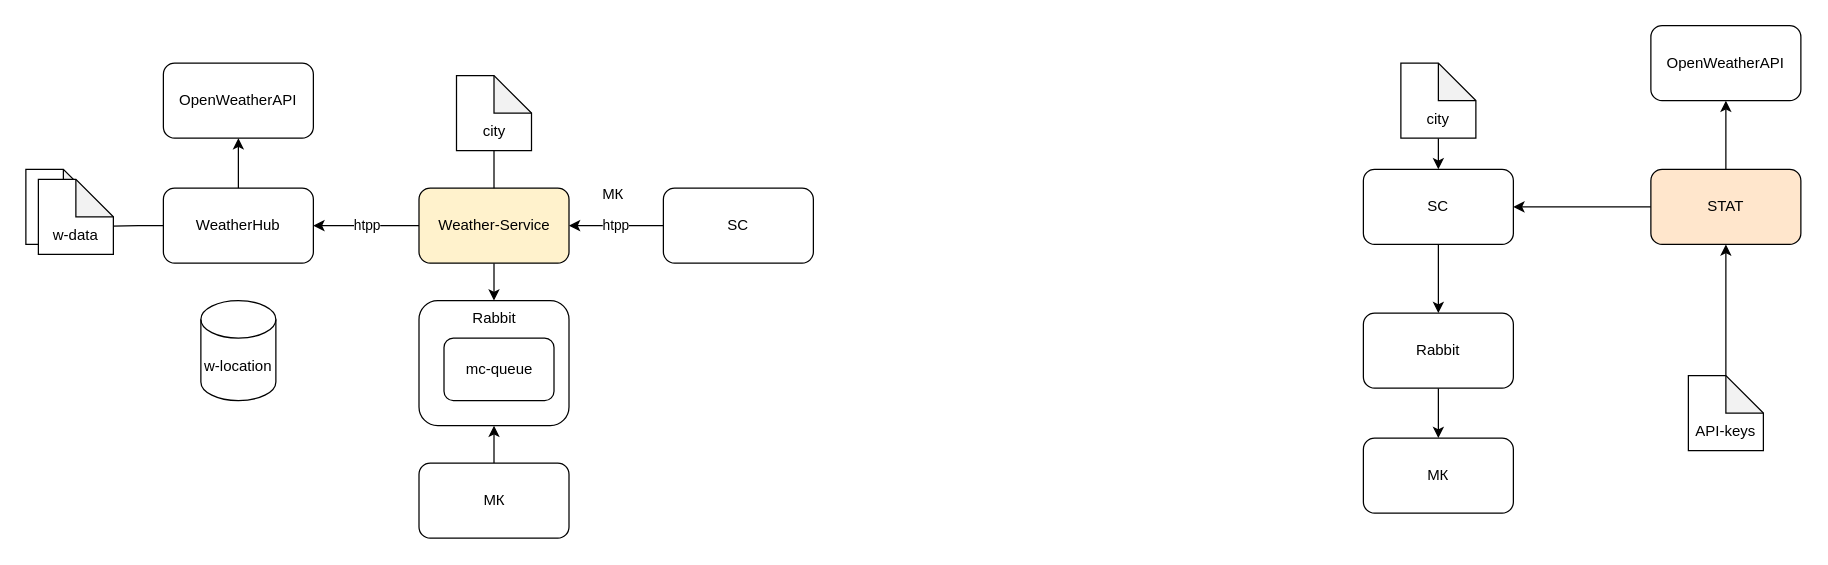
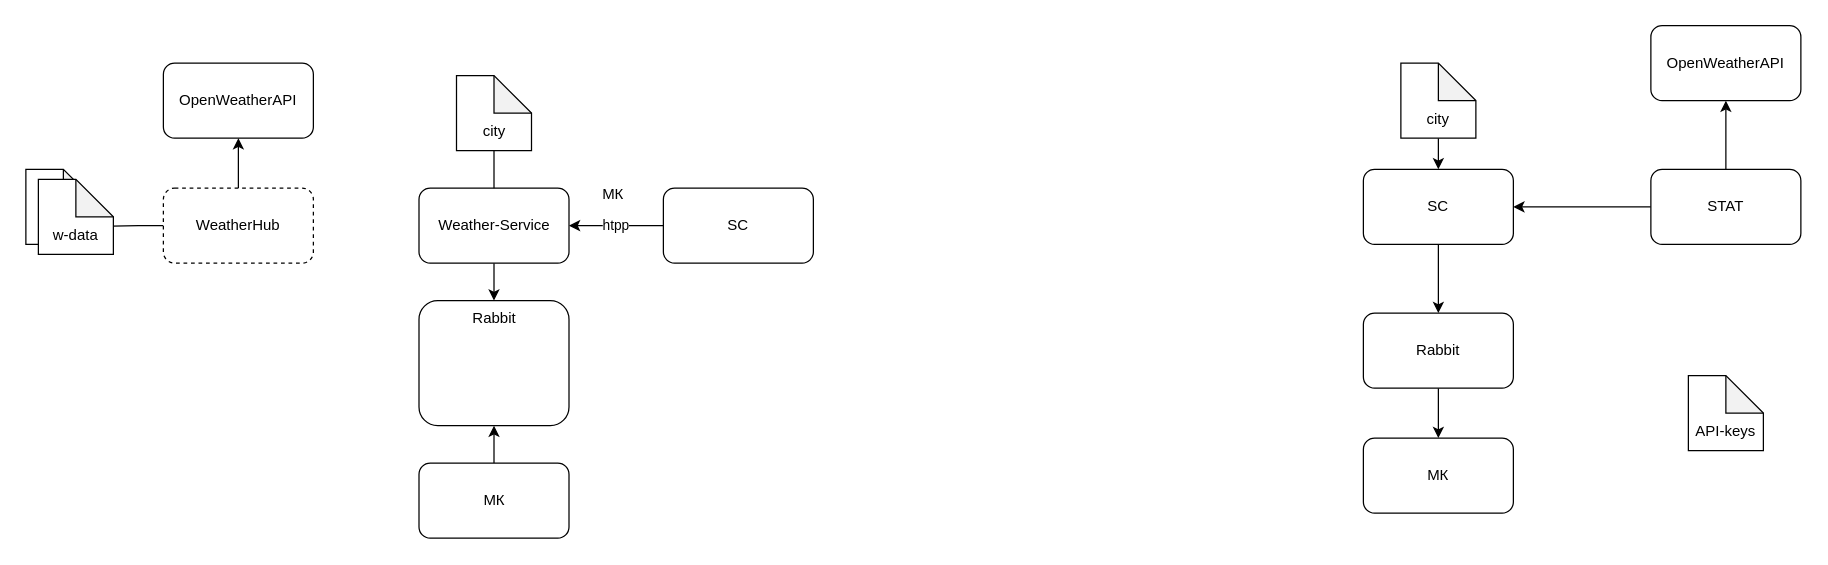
node "STAT": fillcolor #ffe6cc -> #ffffff
node "WeatherHub": style solid -> dashed
edge "Weather-Service" -> "WeatherHub": removed, label "htpp"
node "Weather-Service": fillcolor #fff2cc -> #ffffff
edge "API-keys" -> "STAT": removed
node "w-location": removed
node "mc-queue": removed
